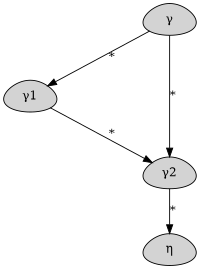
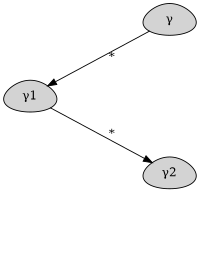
edge "γ" -> "γ2": removed, label "*"
node "η": removed
